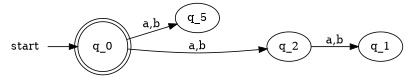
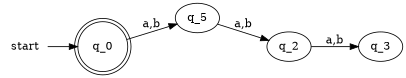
node "q_1": label "q_1" -> "q_3"
edge "q_0" -> "q_2": now "q_5" -> "q_2"
